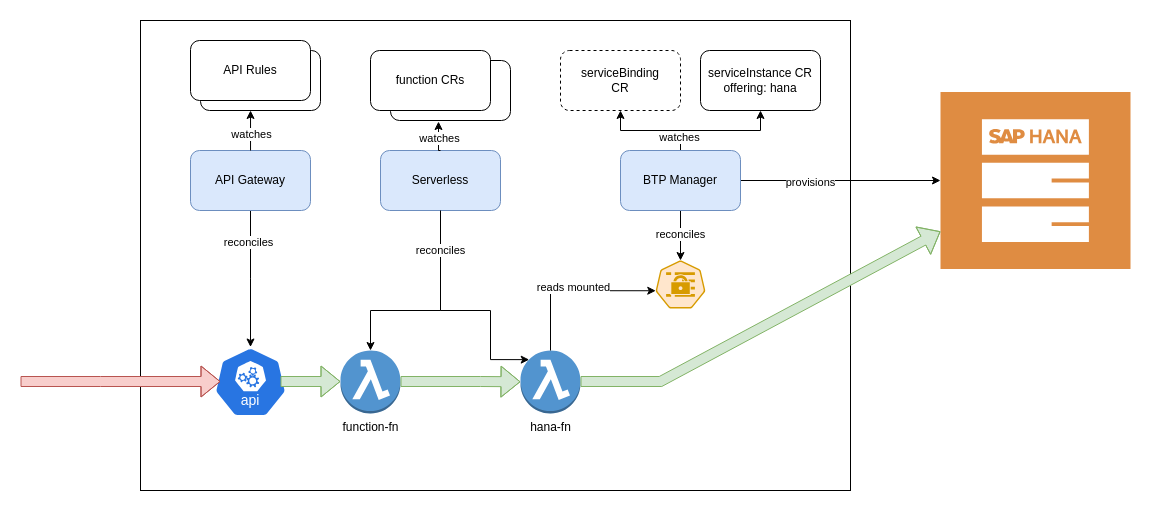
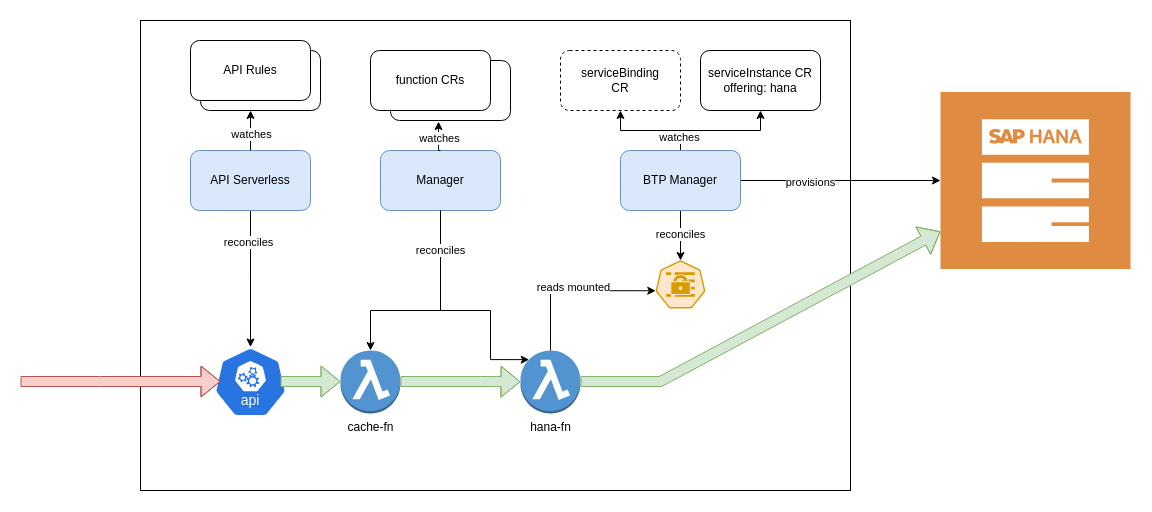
node "API Gateway": label "API Gateway" -> "API Serverless"
node "Serverless": label "Serverless" -> "Manager"
node "function-fn": label "function-fn" -> "cache-fn"
